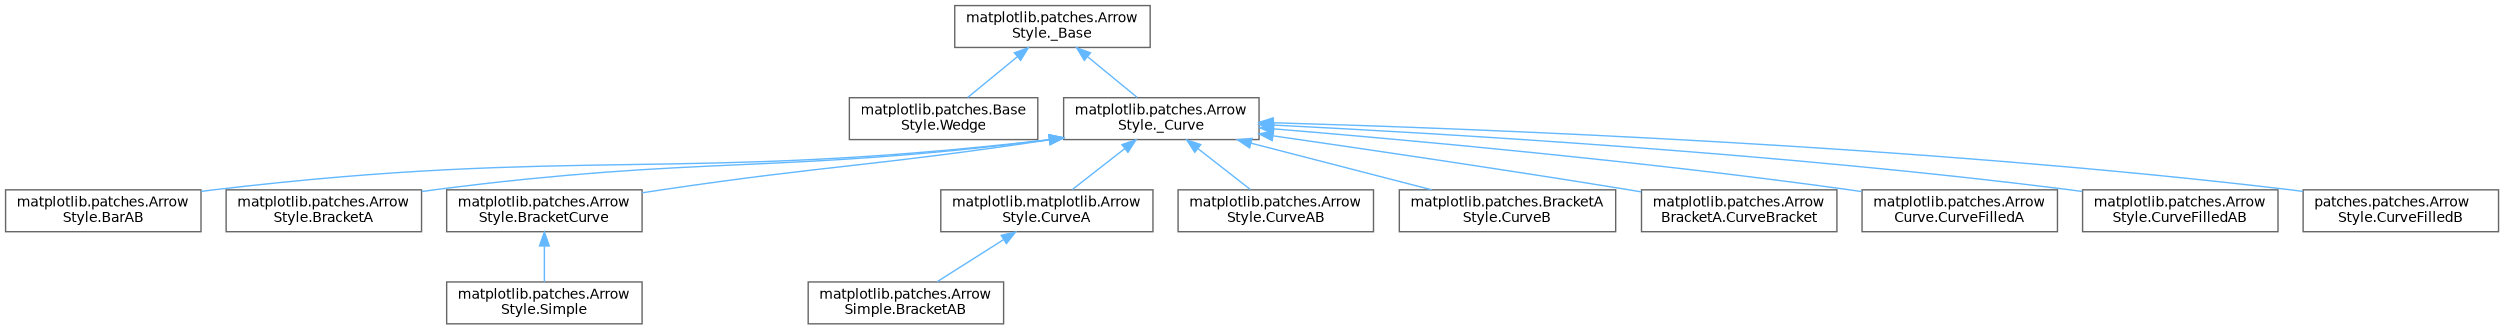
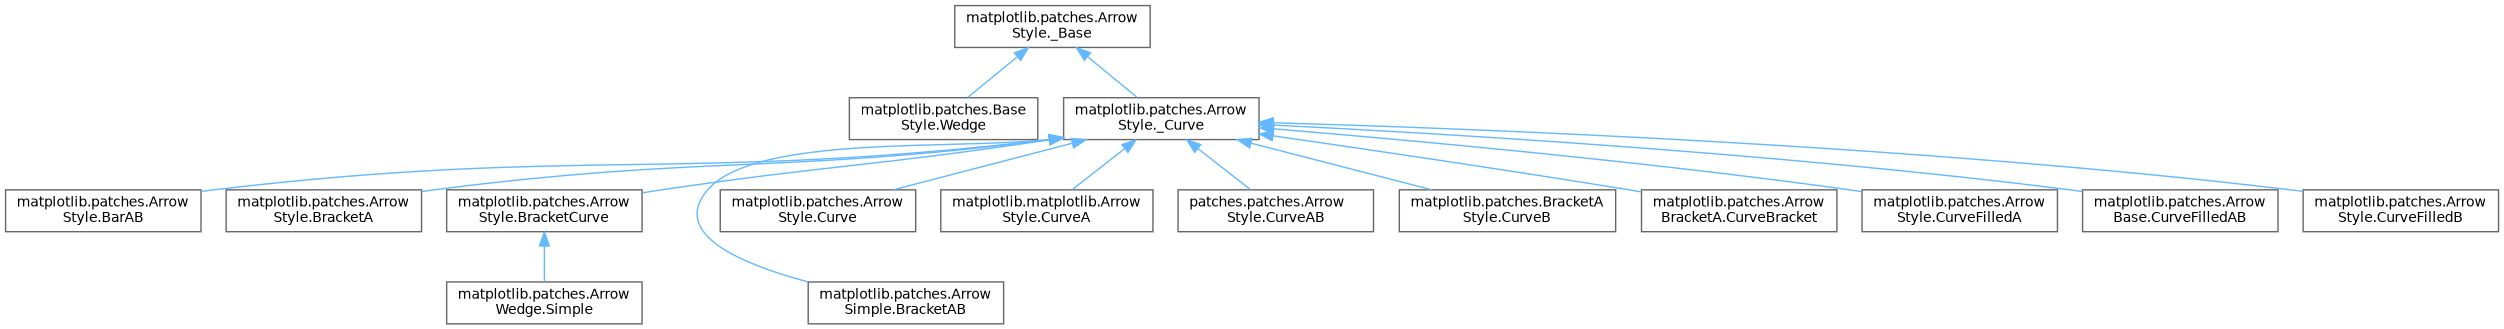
node "matplotlib.patches.Arrow Style.Curve": added
node "matplotlib.patches.Arrow Style.CurveAB": label "matplotlib.patches.Arrow Style.CurveAB" -> "patches.patches.Arrow Style.CurveAB"
node "matplotlib.patches.Arrow Curve.CurveFilledA": label "matplotlib.patches.Arrow Curve.CurveFilledA" -> "matplotlib.patches.Arrow Style.CurveFilledA"
node "matplotlib.patches.Arrow Style.CurveFilledAB": label "matplotlib.patches.Arrow Style.CurveFilledAB" -> "matplotlib.patches.Arrow Base.CurveFilledAB"
node "patches.patches.Arrow Style.CurveFilledB": label "patches.patches.Arrow Style.CurveFilledB" -> "matplotlib.patches.Arrow Style.CurveFilledB"
edge "matplotlib.patches.Arrow Simple.BracketAB" -> "matplotlib.matplotlib.Arrow Style.CurveA": now "matplotlib.patches.Arrow Simple.BracketAB" -> "matplotlib.patches.Arrow Style._Curve"
node "matplotlib.patches.Arrow Style.Simple": label "matplotlib.patches.Arrow Style.Simple" -> "matplotlib.patches.Arrow Wedge.Simple"
